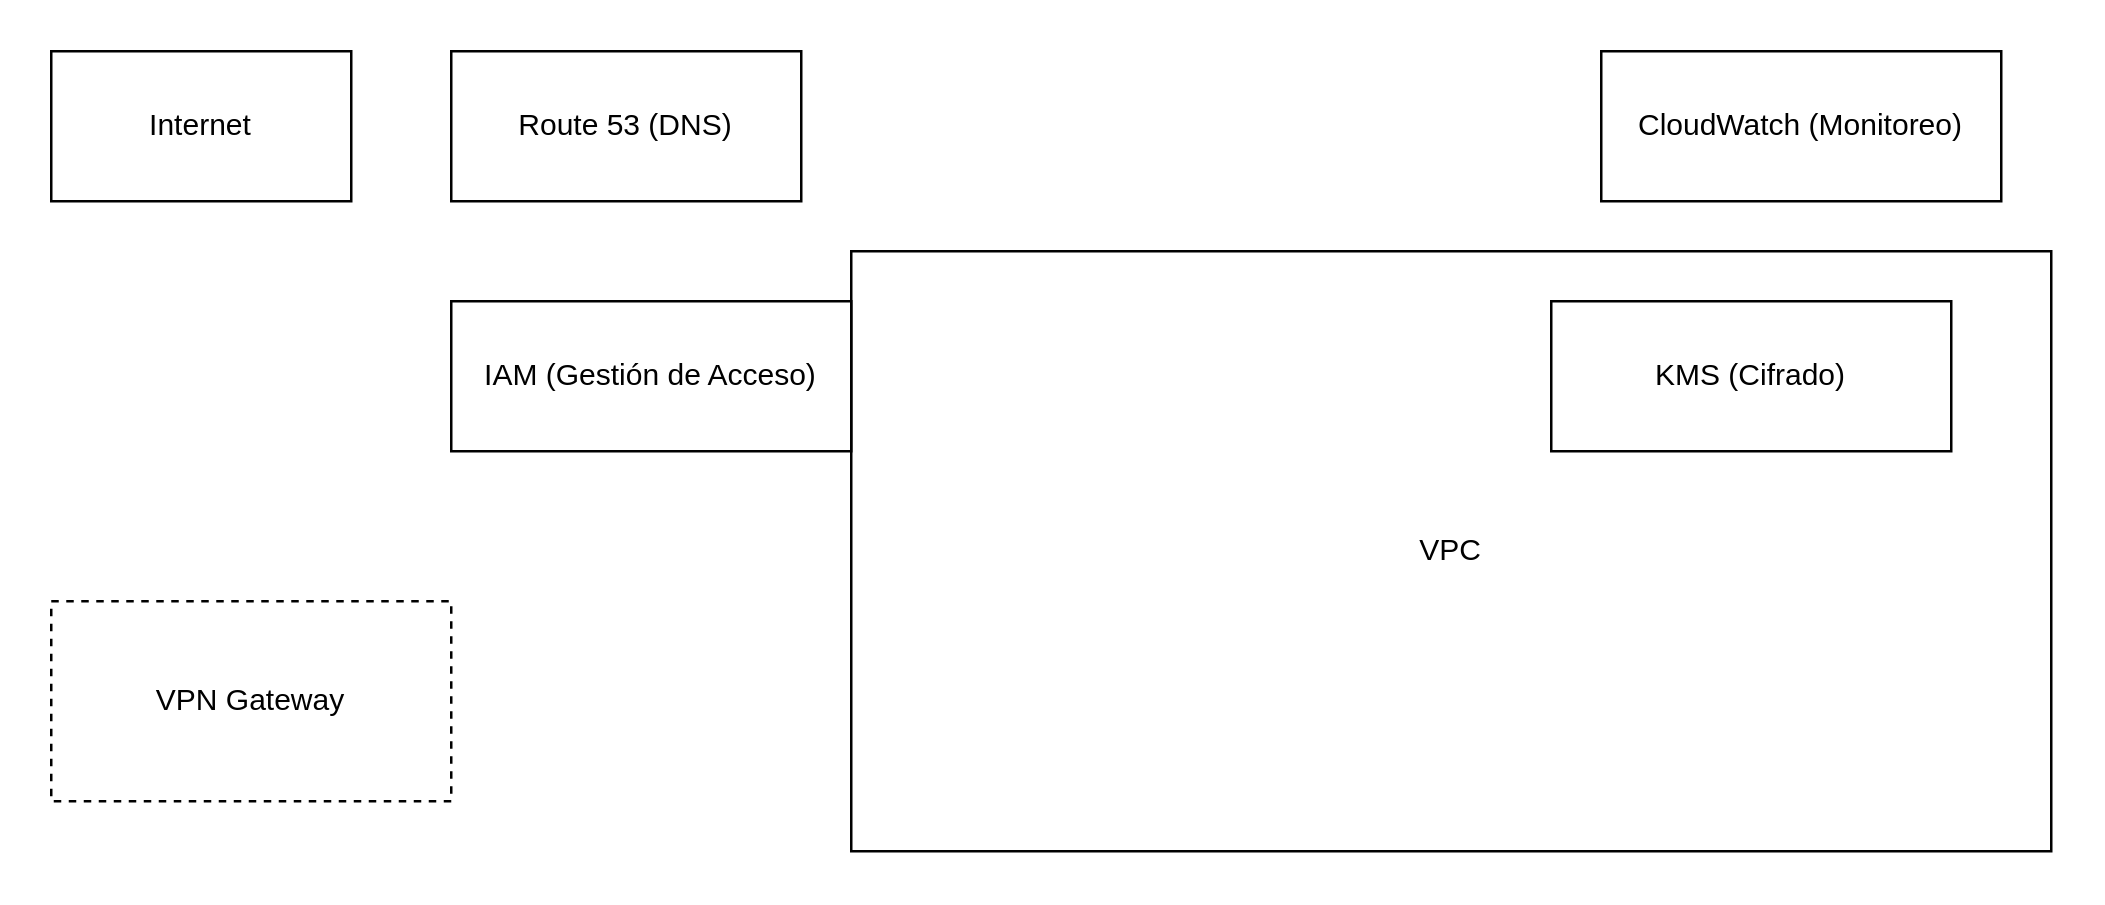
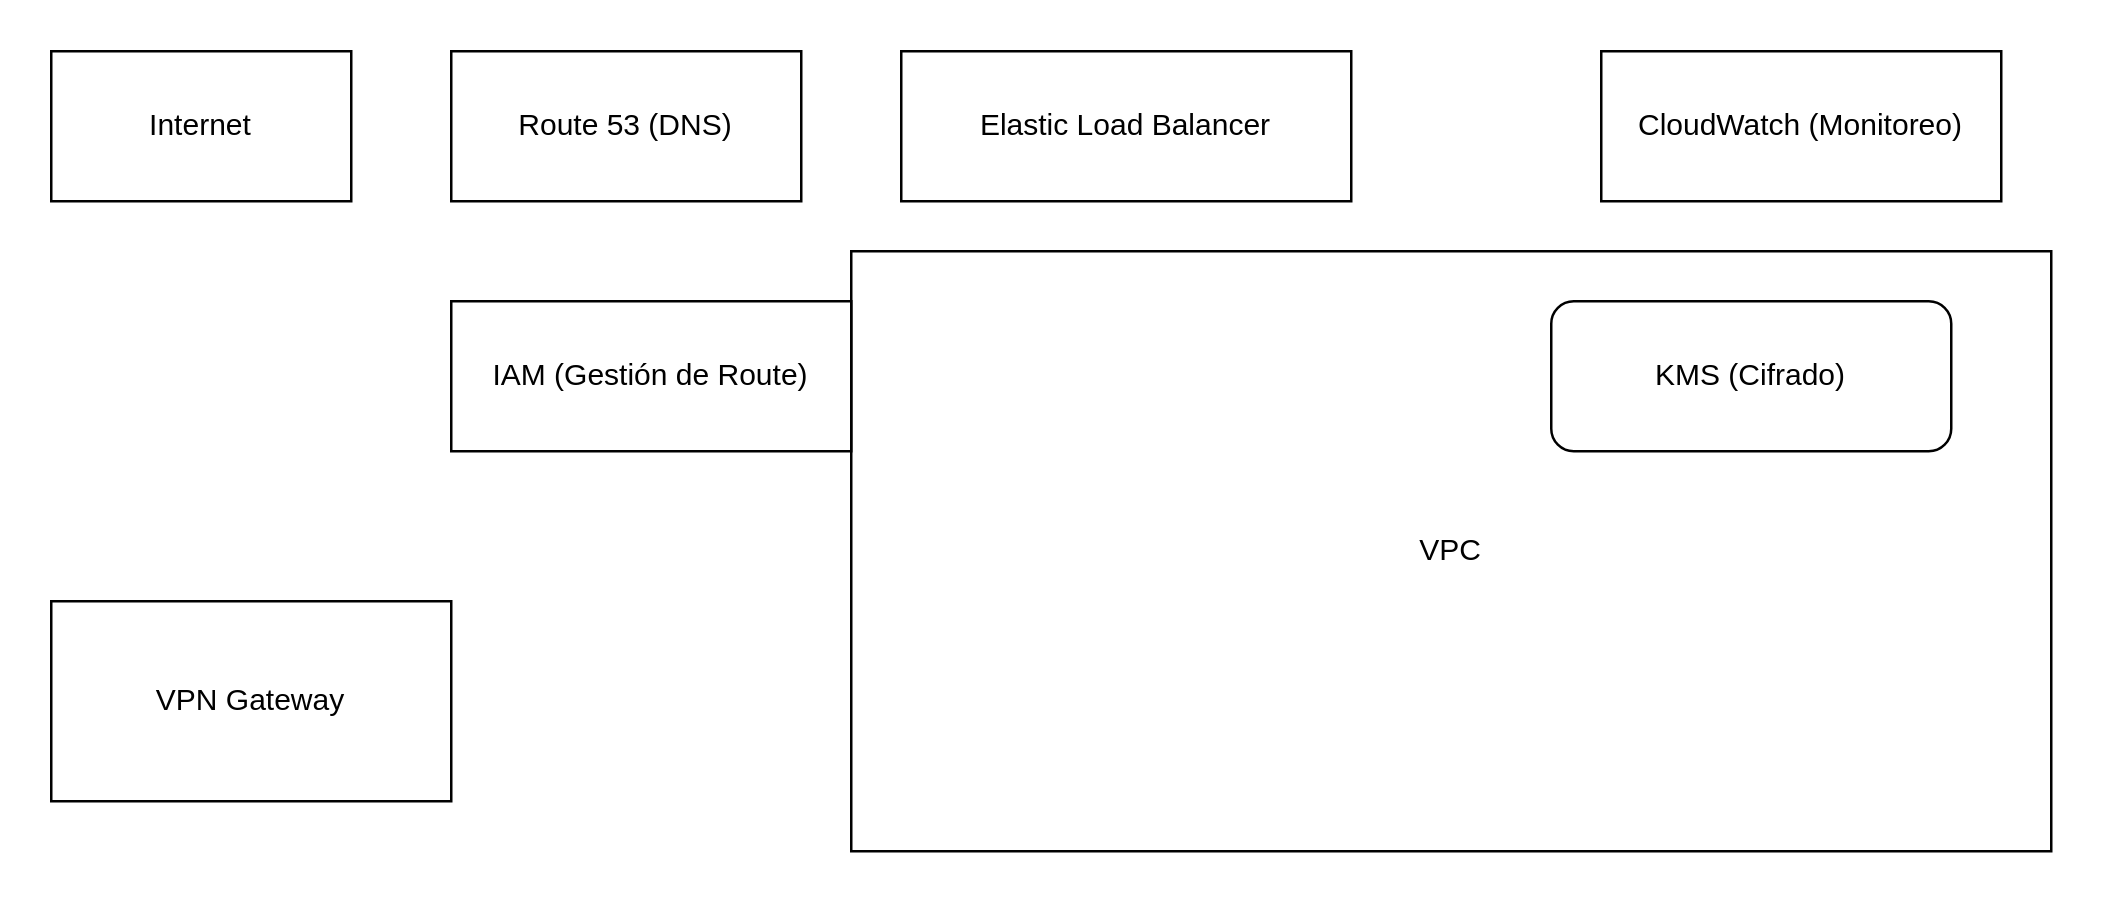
node "Elastic Load Balancer": added
node "IAM (Gestión de Acceso)": label "IAM (Gestión de Acceso)" -> "IAM (Gestión de Route)"
node "KMS (Cifrado)": shape rectangle -> rounded rectangle
node "VPN Gateway": style dashed -> solid
